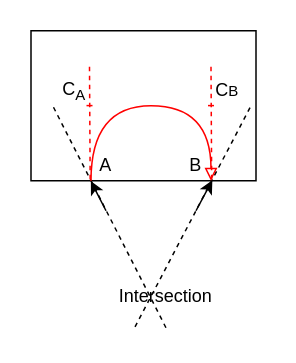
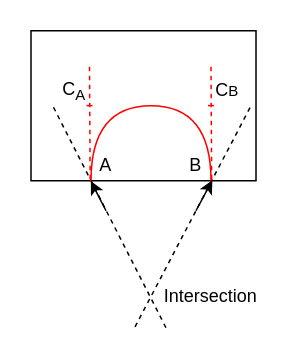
edge "A" -> "B": arrowhead block -> none
node "Intersection": moved (166, 296) -> (211, 296)
